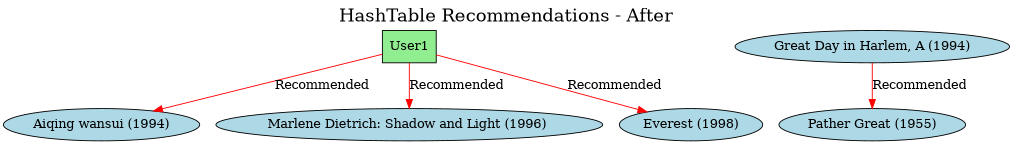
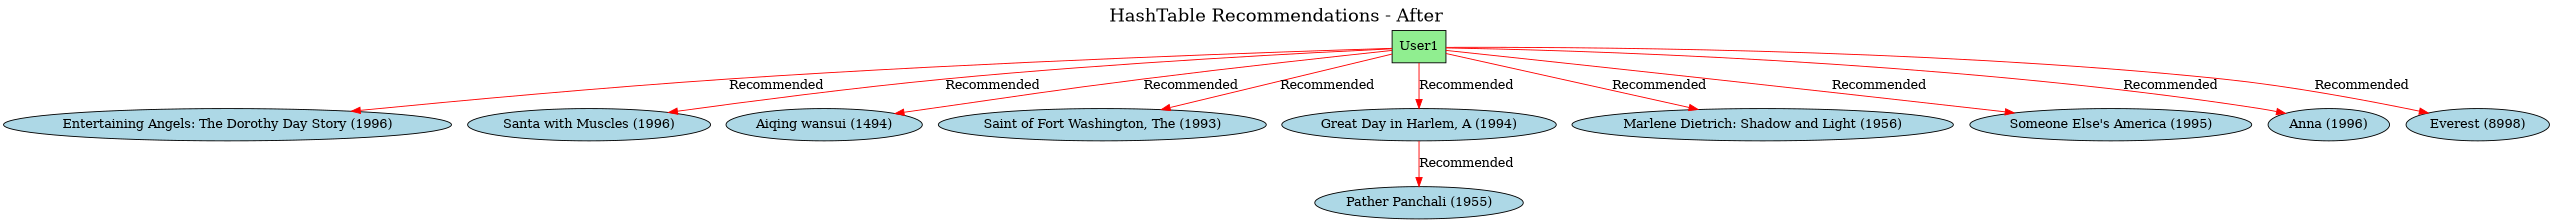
edge "User1" -> "Great Day in Harlem, A (1994)": added, label "Recommended"
node "Aiqing wansui (1994)": label "Aiqing wansui (1994)" -> "Aiqing wansui (1494)"
node "Entertaining Angels: The Dorothy Day Story (1996)": added
node "Marlene Dietrich: Shadow and Light (1996)": label "Marlene Dietrich: Shadow and Light (1996)" -> "Marlene Dietrich: Shadow and Light (1956)"
node "Santa with Muscles (1996)": added
node "Everest (1998)": label "Everest (1998)" -> "Everest (8998)"
node "Pather Great (1955)": label "Pather Great (1955)" -> "Pather Panchali (1955)"
node "Saint of Fort Washington, The (1993)": added
node "Someone Else's America (1995)": added
node "Anna (1996)": added
